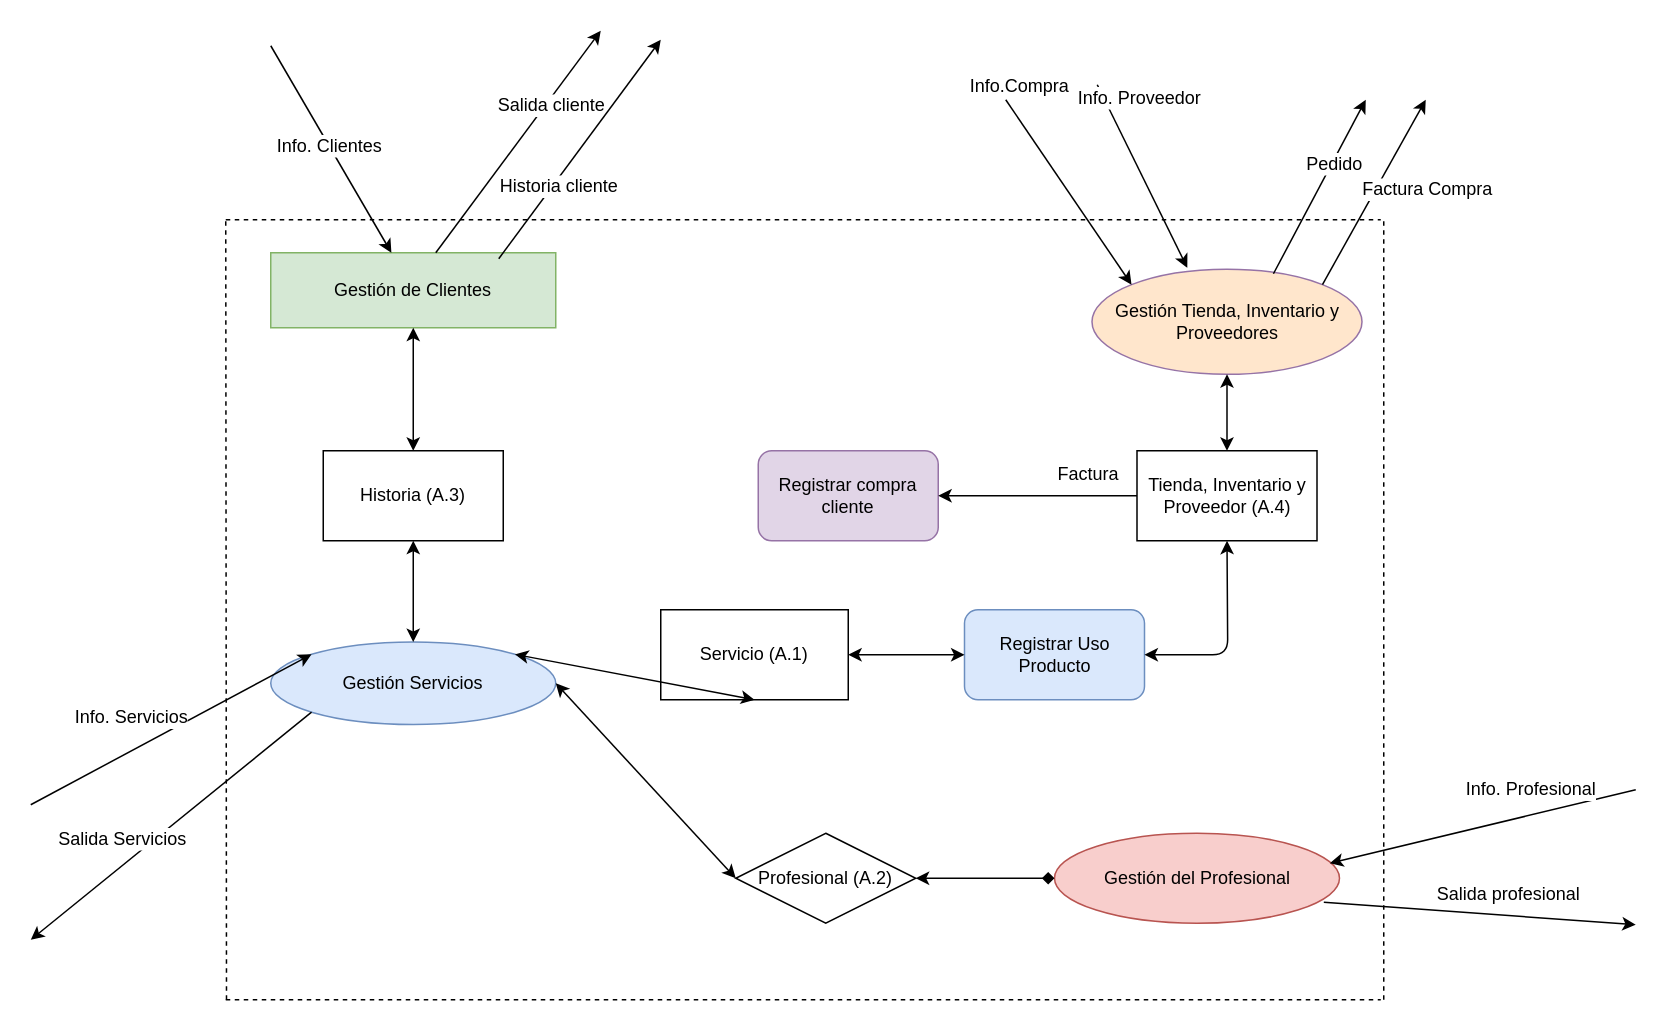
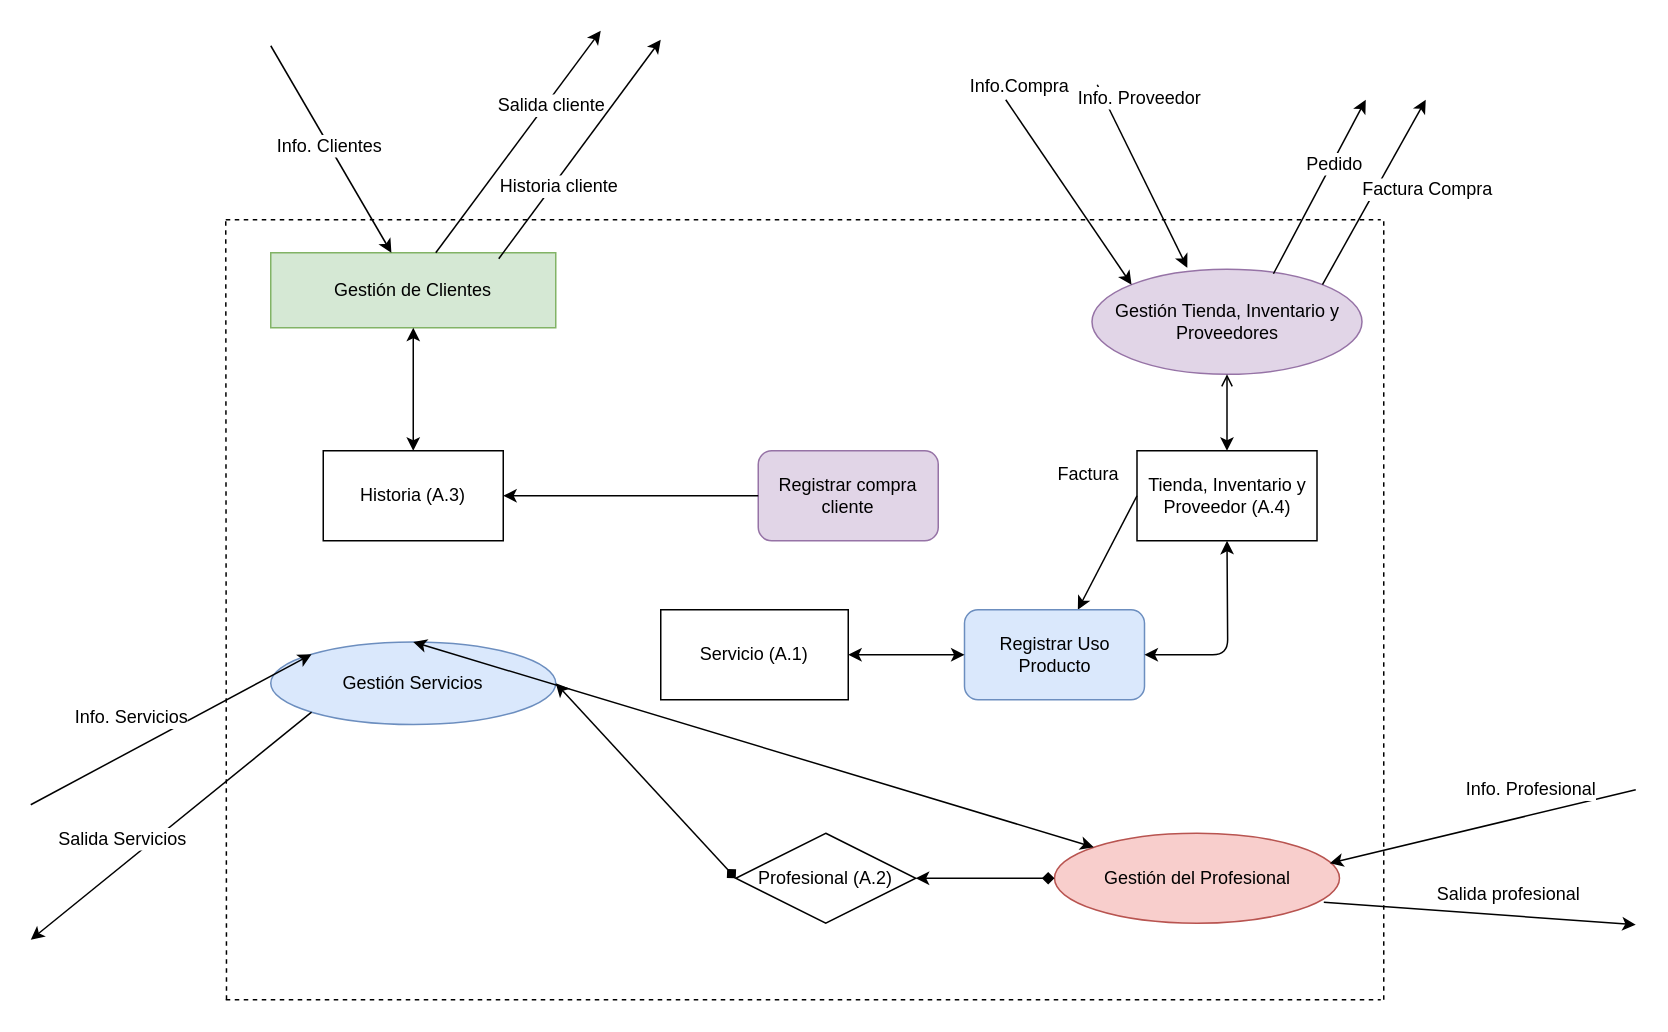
node "Gestión Tienda, Inventario y Proveedores": fillcolor #ffe6cc -> #e1d5e7
edge "Gestión Tienda, Inventario y Proveedores" -- "Tienda, Inventario y Proveedor (A.4)": arrowhead classic -> open
edge "Registrar compra cliente" -> "Historia (A.3)": added
edge "Tienda, Inventario y Proveedor (A.4)" -> "Registrar compra cliente": now "Tienda, Inventario y Proveedor (A.4)" -> "Registrar Uso Producto"
edge "Historia (A.3)" -- "Gestión Servicios": now "Gestión del Profesional" -- "Gestión Servicios"
edge "Servicio (A.1)" -- "Gestión Servicios": removed
edge "Gestión Servicios" -- "Profesional (A.2)": arrowhead classic -> diamond
